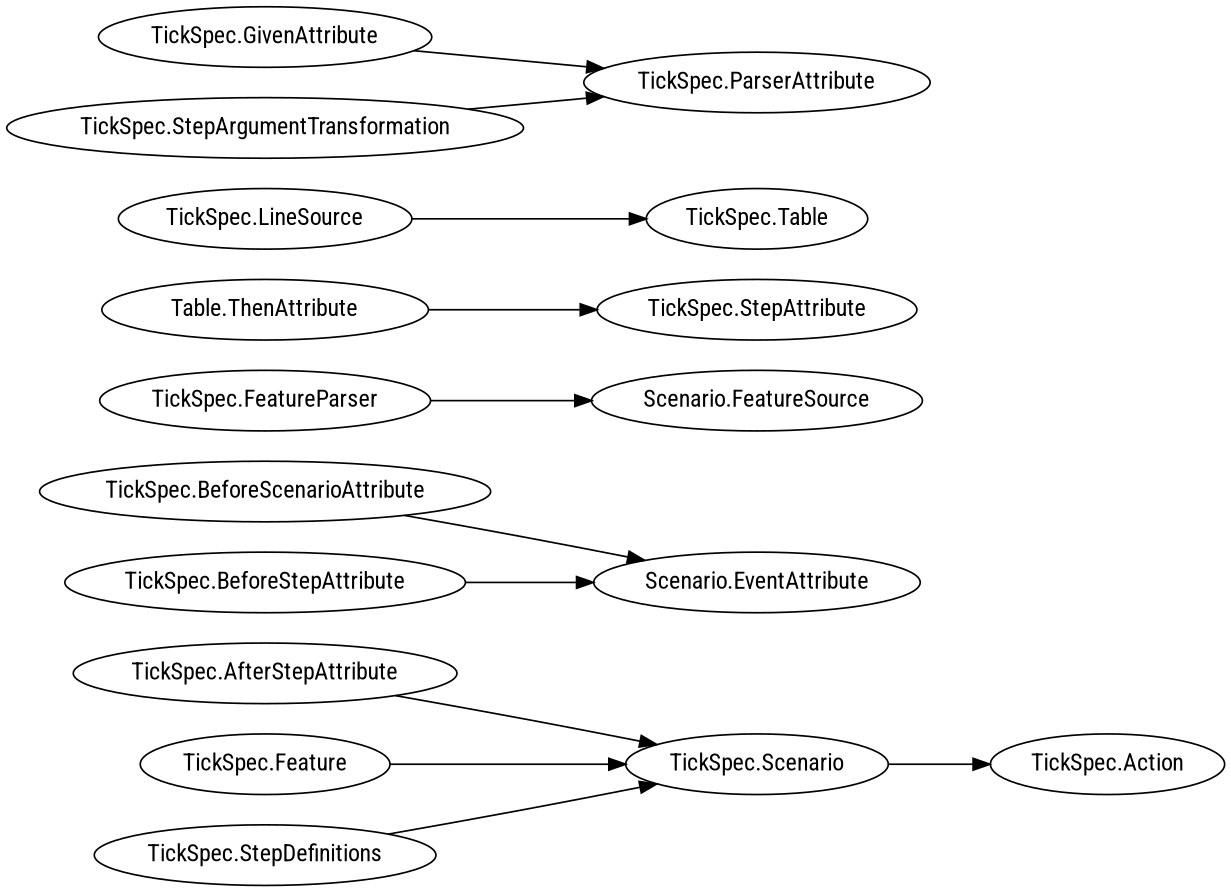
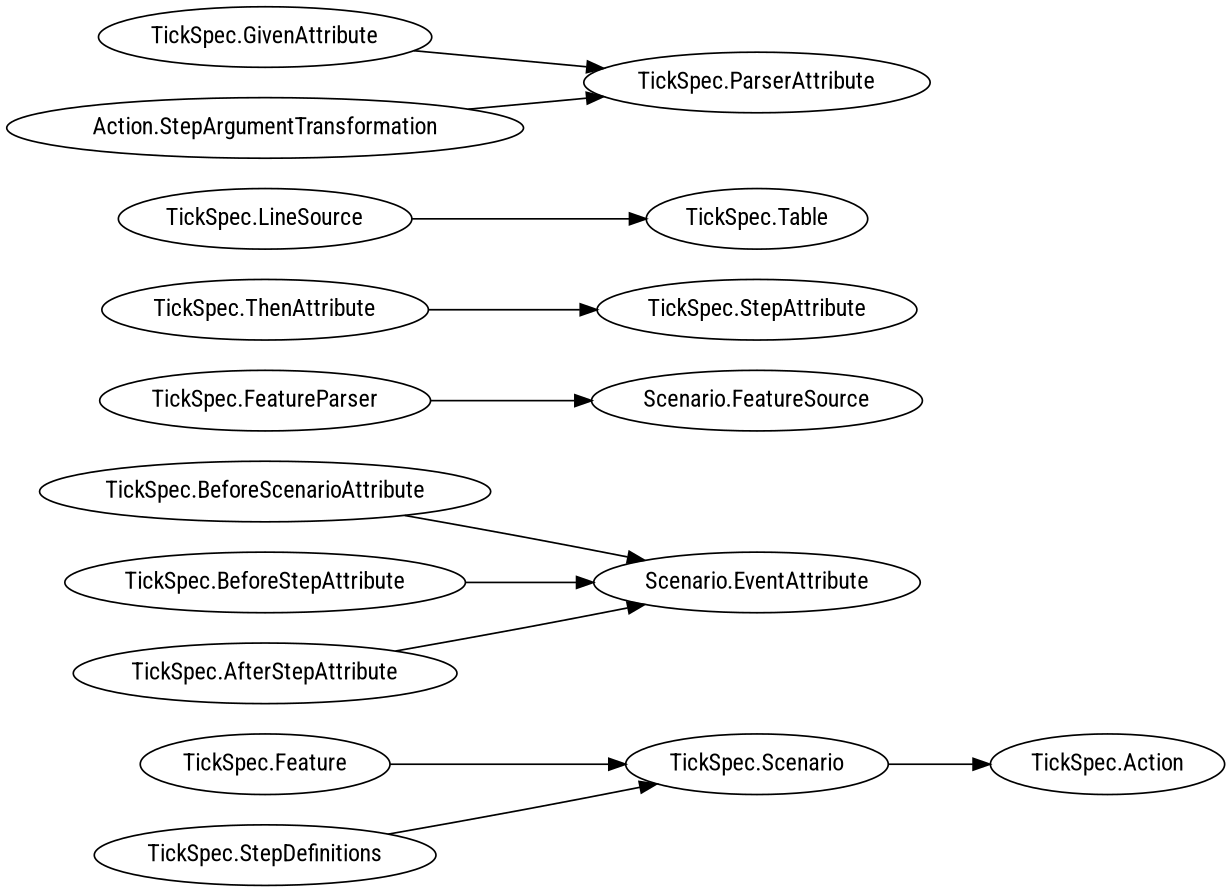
node "TickSpec.StepArgumentTransformation": label "TickSpec.StepArgumentTransformation" -> "Action.StepArgumentTransformation"
node "Table.ThenAttribute": label "Table.ThenAttribute" -> "TickSpec.ThenAttribute"
edge "TickSpec.AfterStepAttribute" -> "TickSpec.Scenario": now "TickSpec.AfterStepAttribute" -> "Scenario.EventAttribute"
